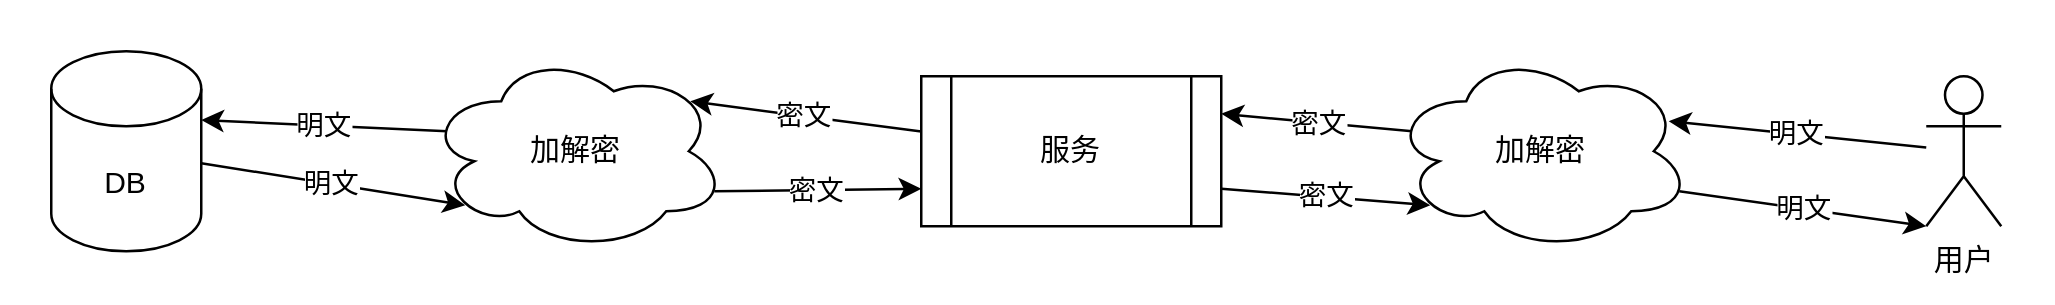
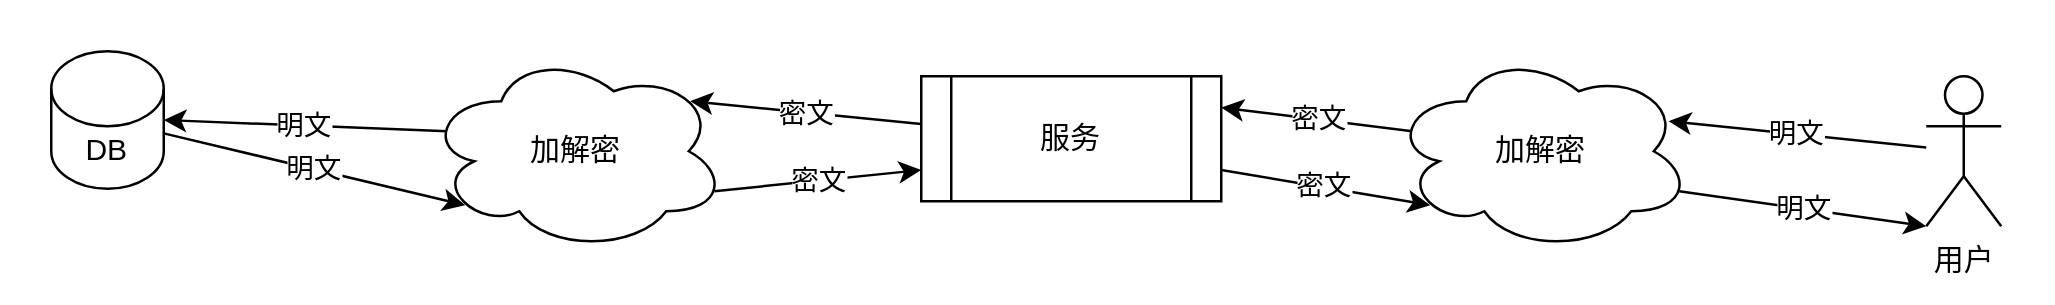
node "DB": size 150x200 -> 113x138
node "服务": size 300x150 -> 300x125
